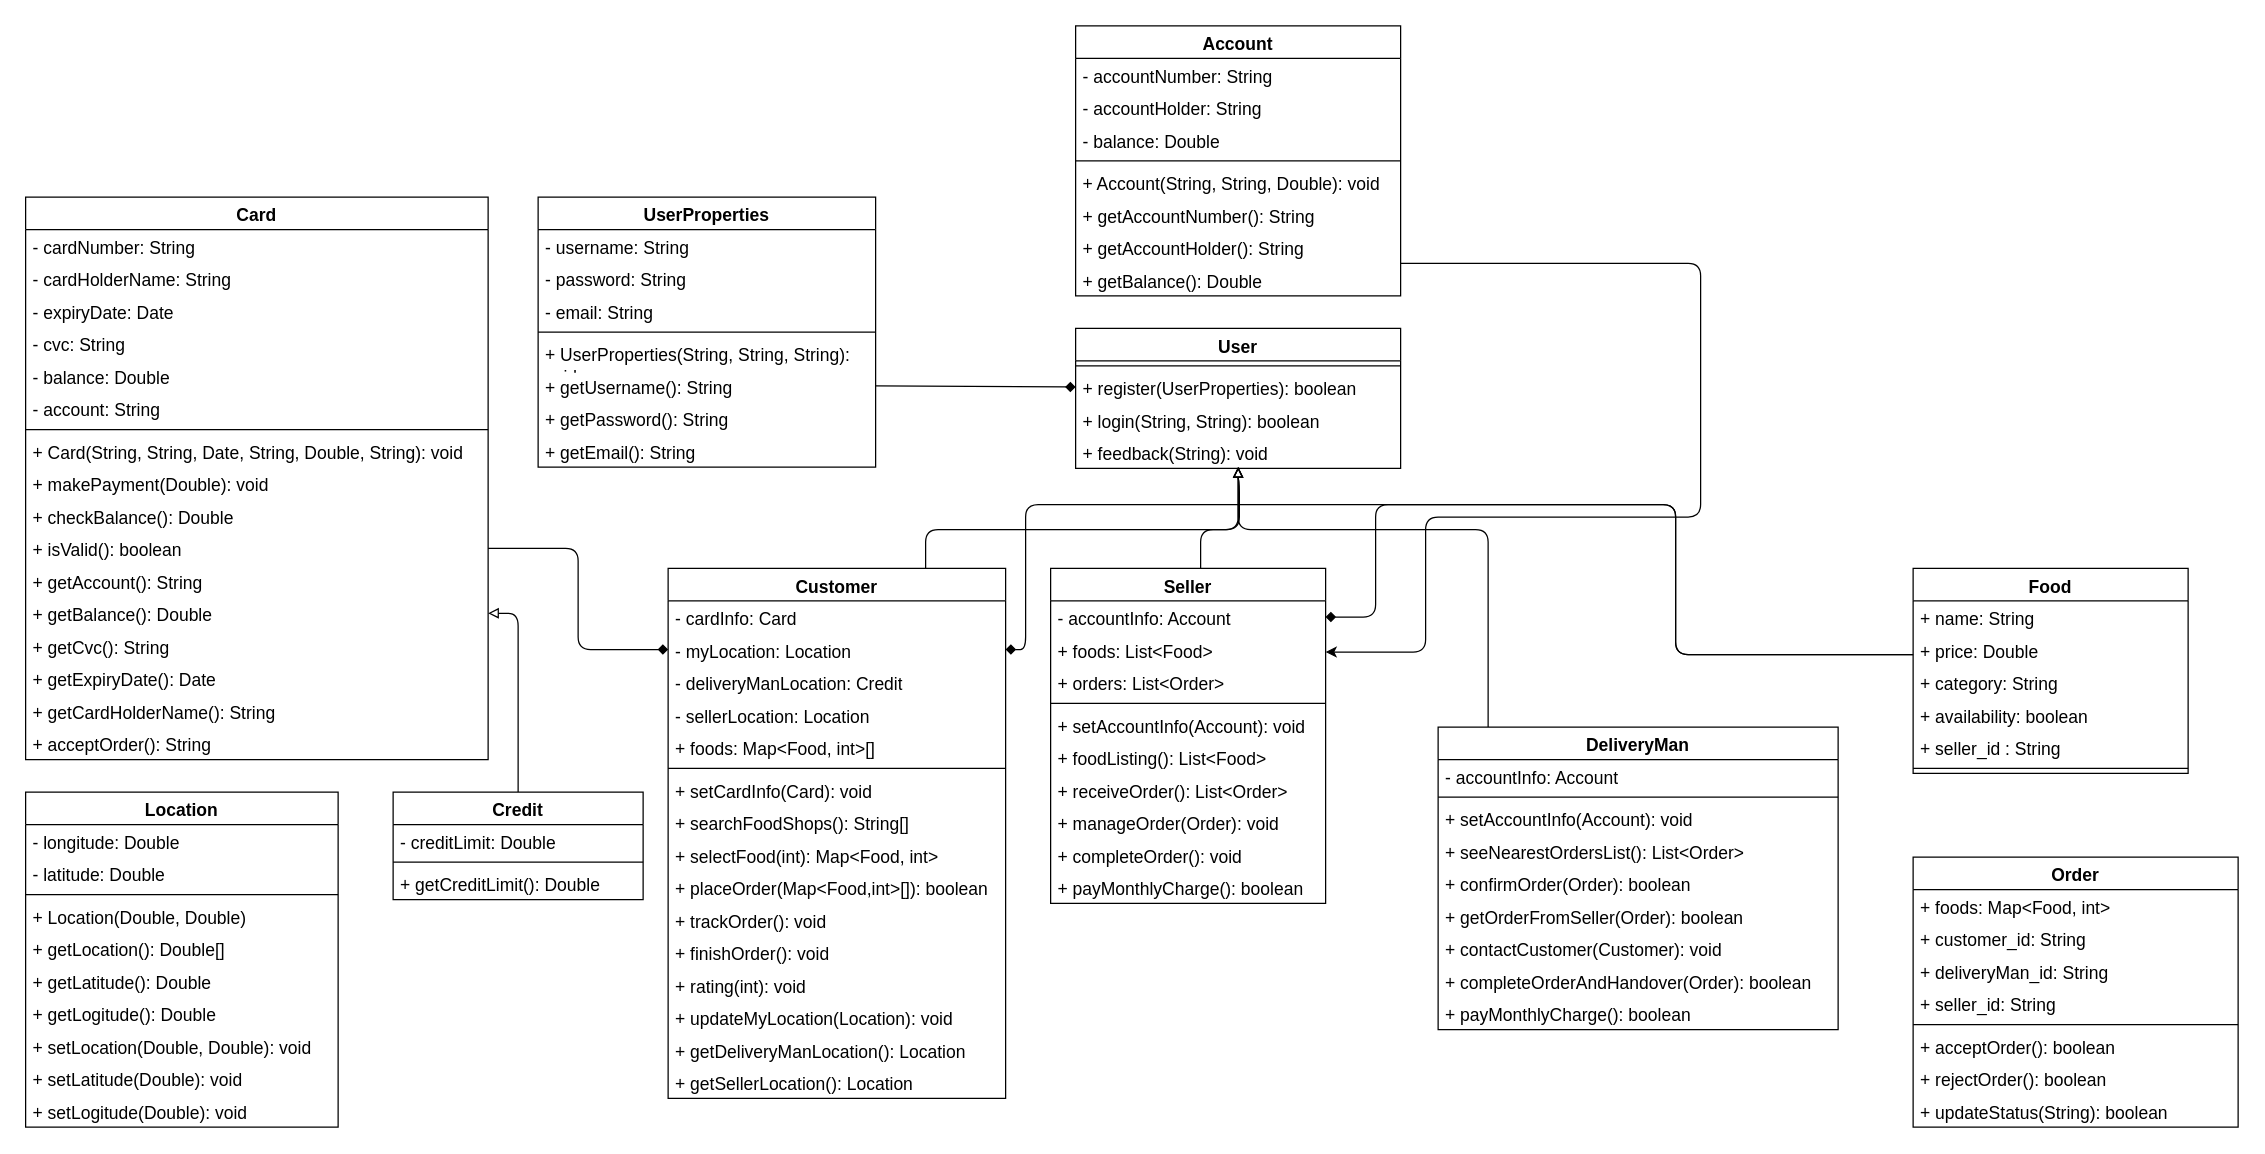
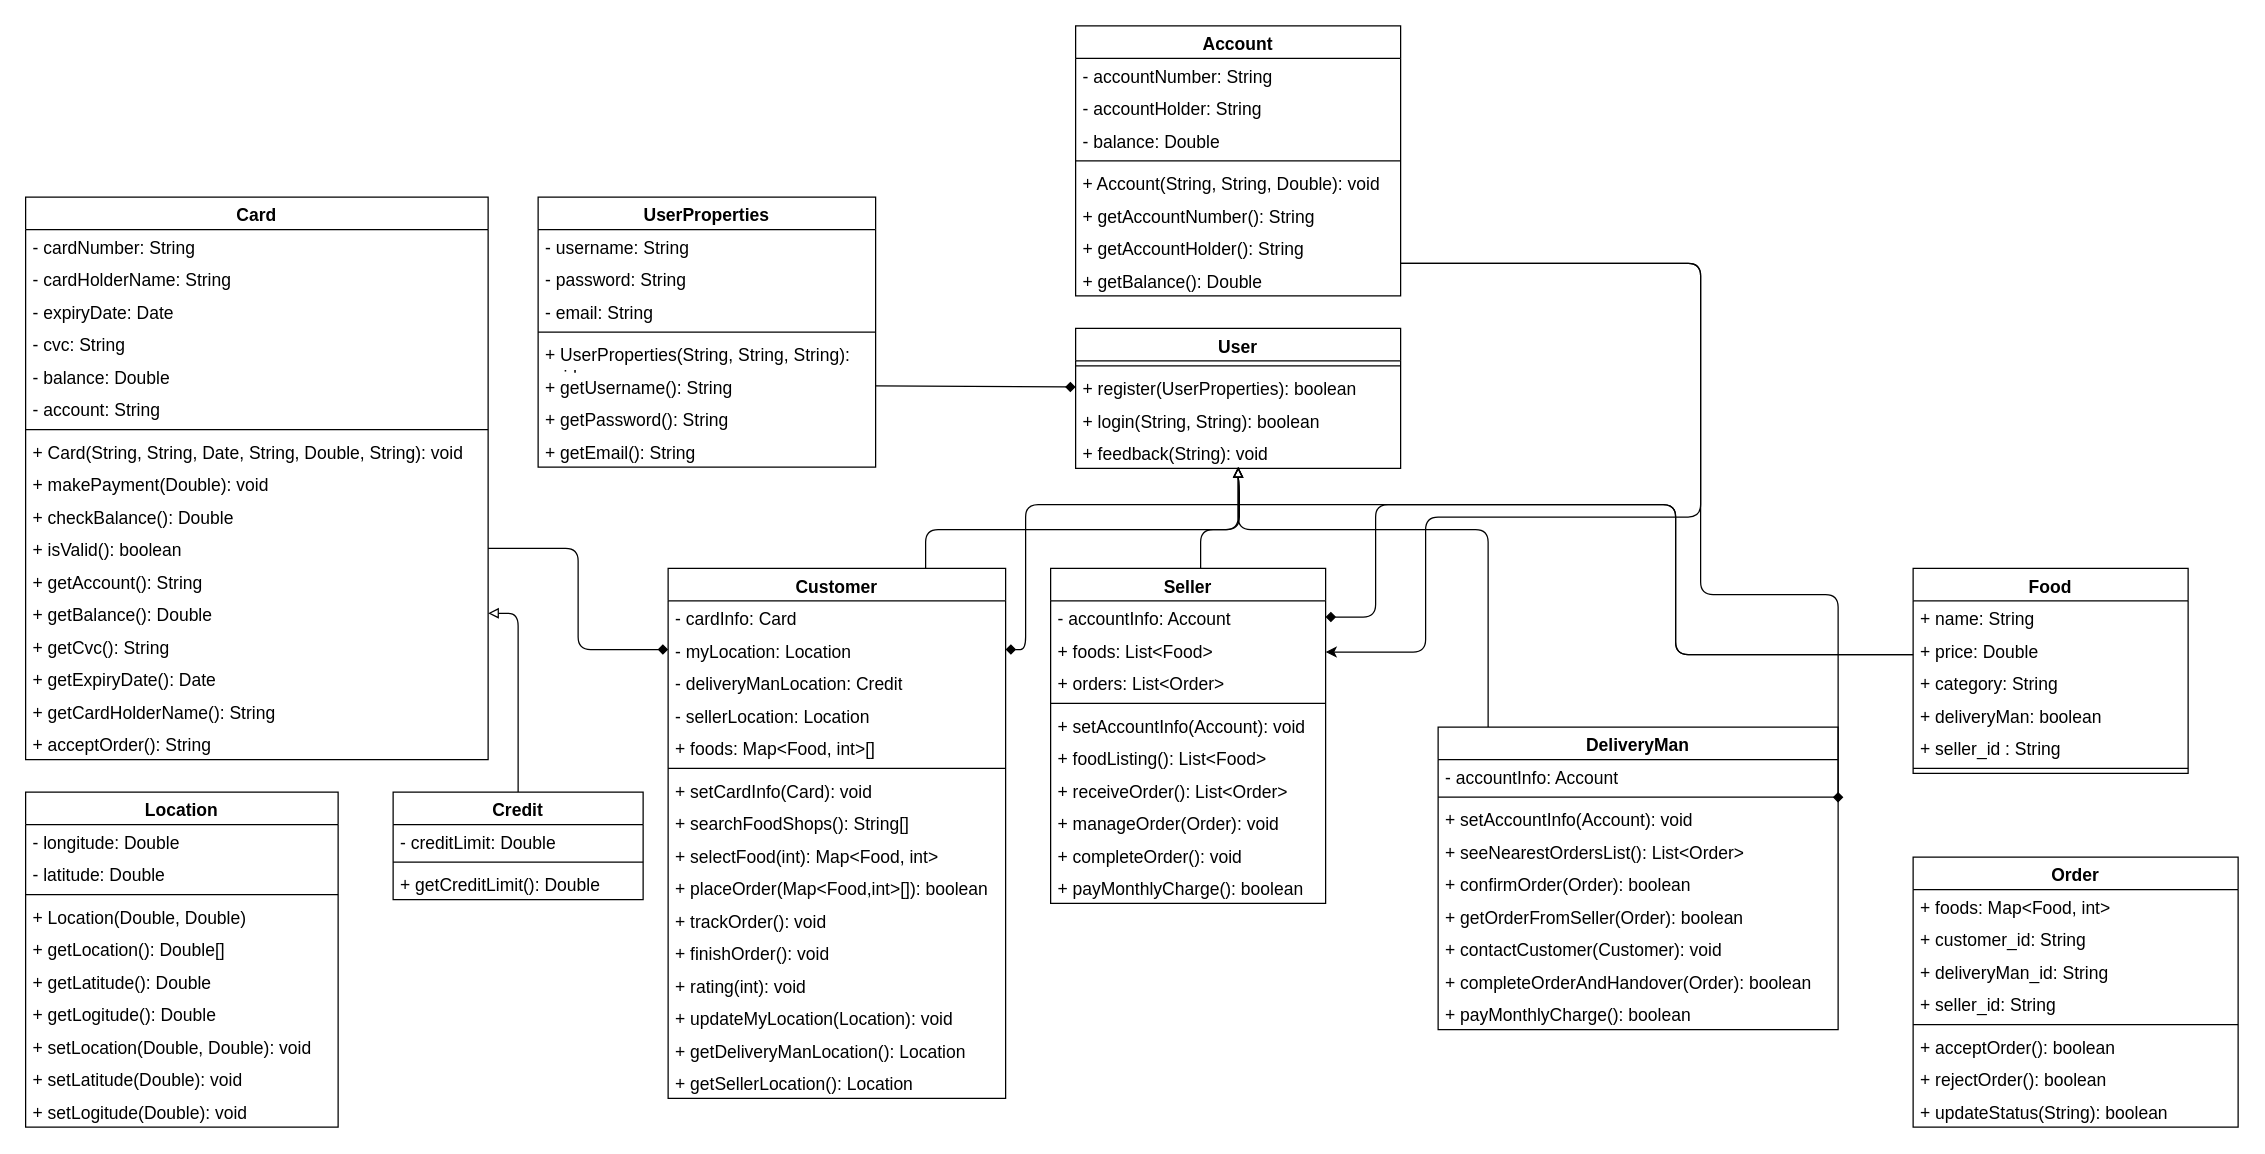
edge "+ getAccountHolder(): String" -> "DeliveryMan": added
node "+ availability: boolean": label "+ availability: boolean" -> "+ deliveryMan: boolean"
